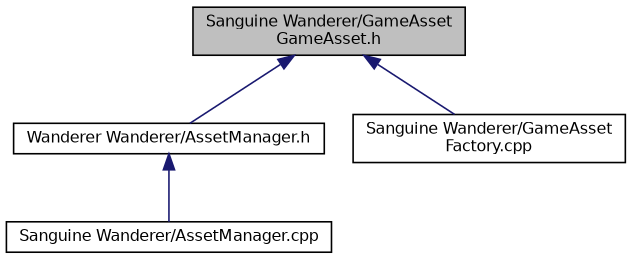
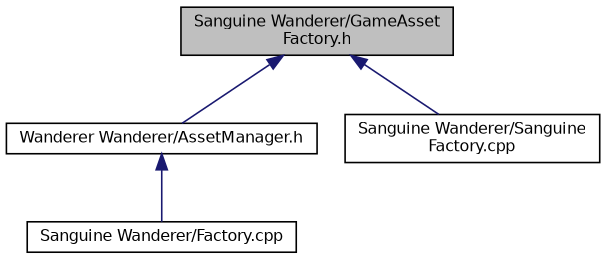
node "Sanguine Wanderer/GameAsset GameAsset.h": label "Sanguine Wanderer/GameAsset GameAsset.h" -> "Sanguine Wanderer/GameAsset Factory.h"
node "Sanguine Wanderer/GameAsset Factory.cpp": label "Sanguine Wanderer/GameAsset Factory.cpp" -> "Sanguine Wanderer/Sanguine Factory.cpp"
node "Sanguine Wanderer/AssetManager.cpp": label "Sanguine Wanderer/AssetManager.cpp" -> "Sanguine Wanderer/Factory.cpp"
